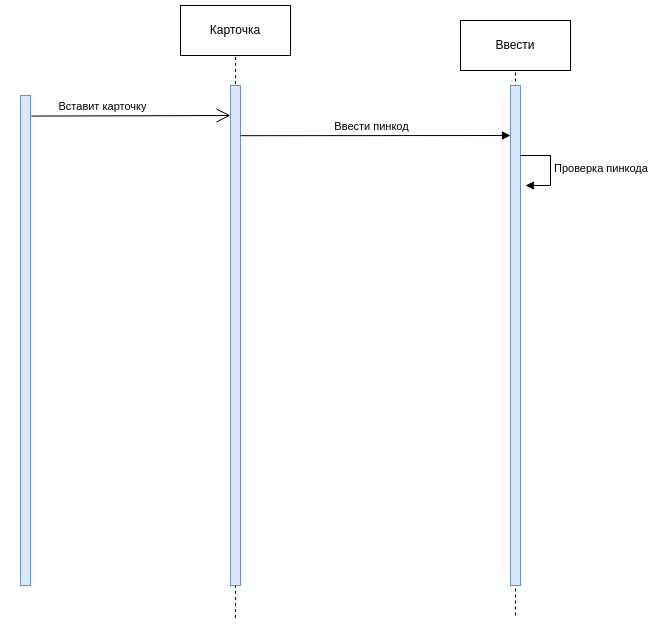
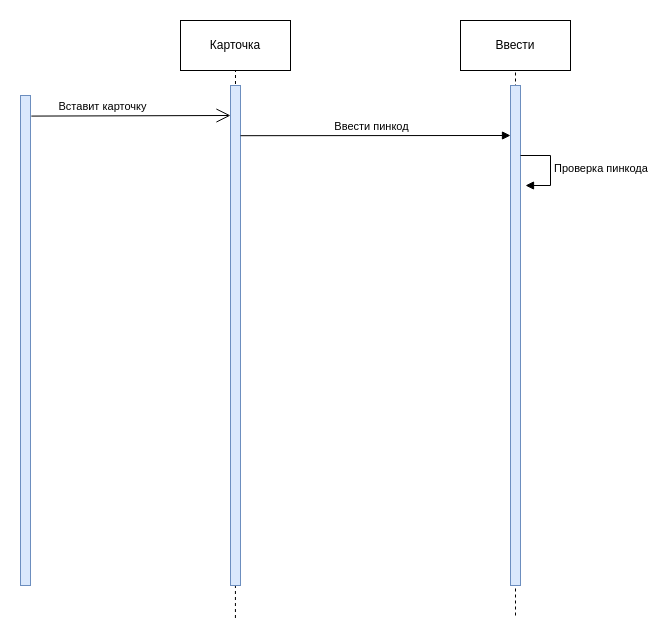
node "Карточка": moved (236, 31) -> (236, 46)
